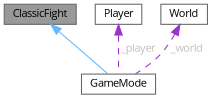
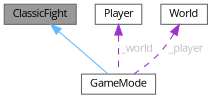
edge "GameMode" -> "Player": label " _player" -> " _world"
edge "GameMode" -> "World": label " _world" -> " _player"
